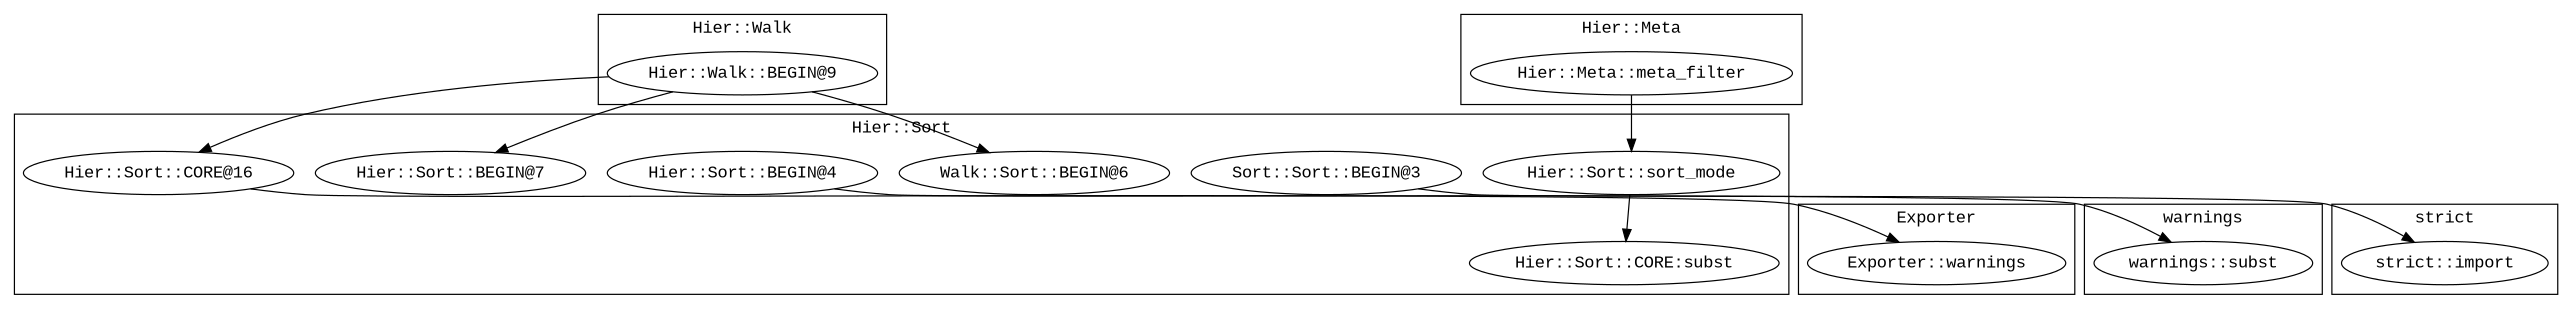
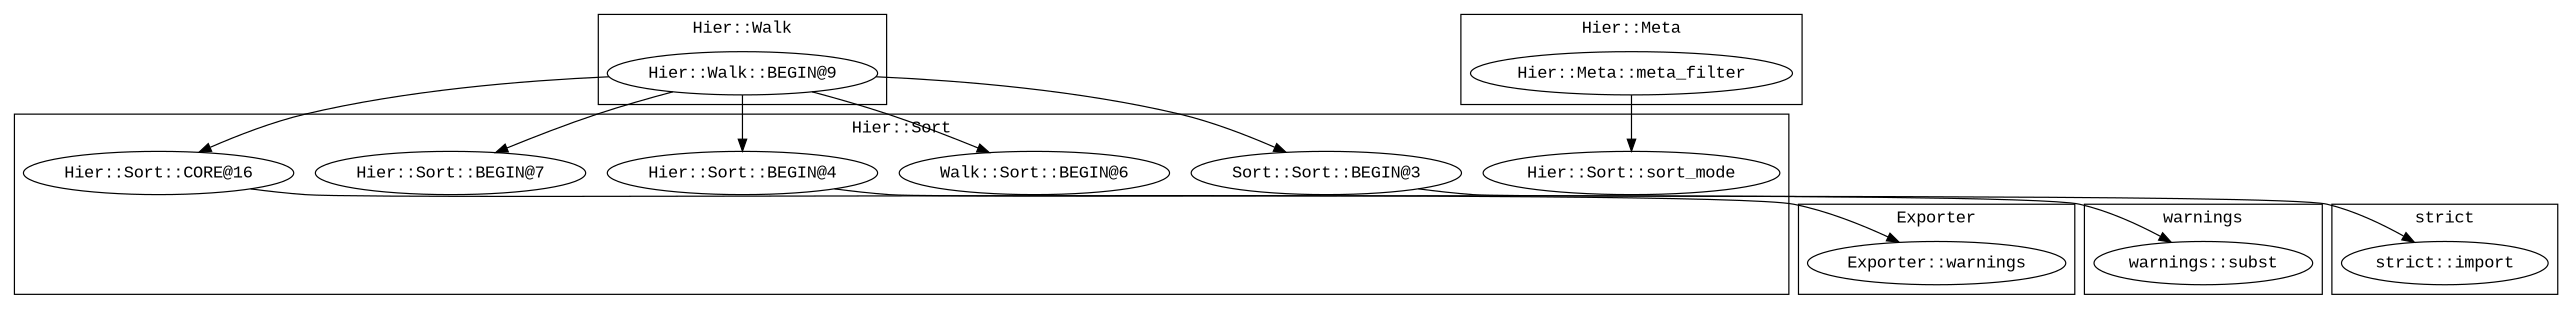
edge "Hier::Walk::BEGIN@9" -> "Sort::Sort::BEGIN@3": added
edge "Hier::Walk::BEGIN@9" -> "Hier::Sort::BEGIN@4": added
node "Hier::Sort::CORE:subst": removed
